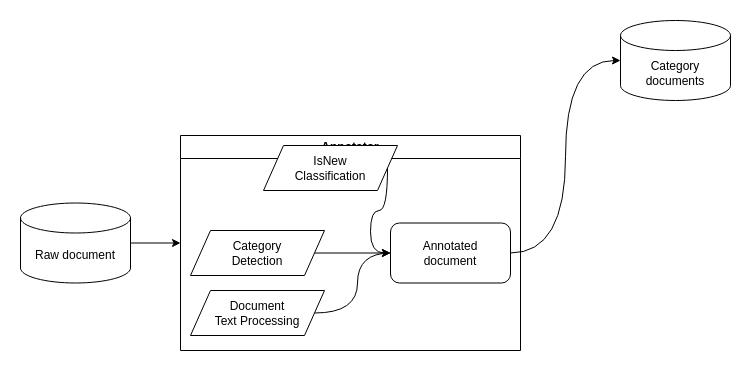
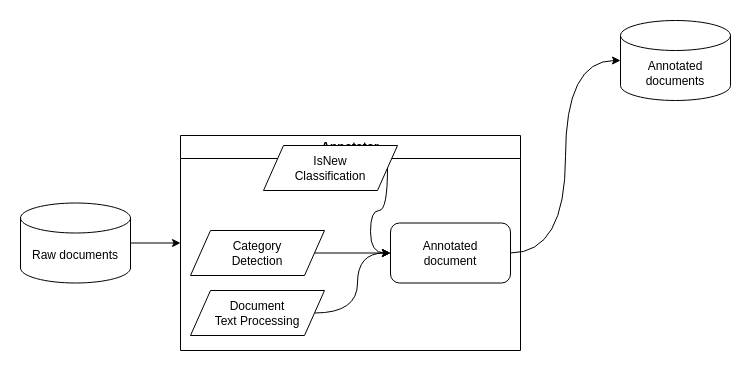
node "Category documents": label "Category documents" -> "Annotated documents"
node "Raw document": label "Raw document" -> "Raw documents"
edge "Annotated document" -- "Document Text Processing": arrowhead none -> classic
